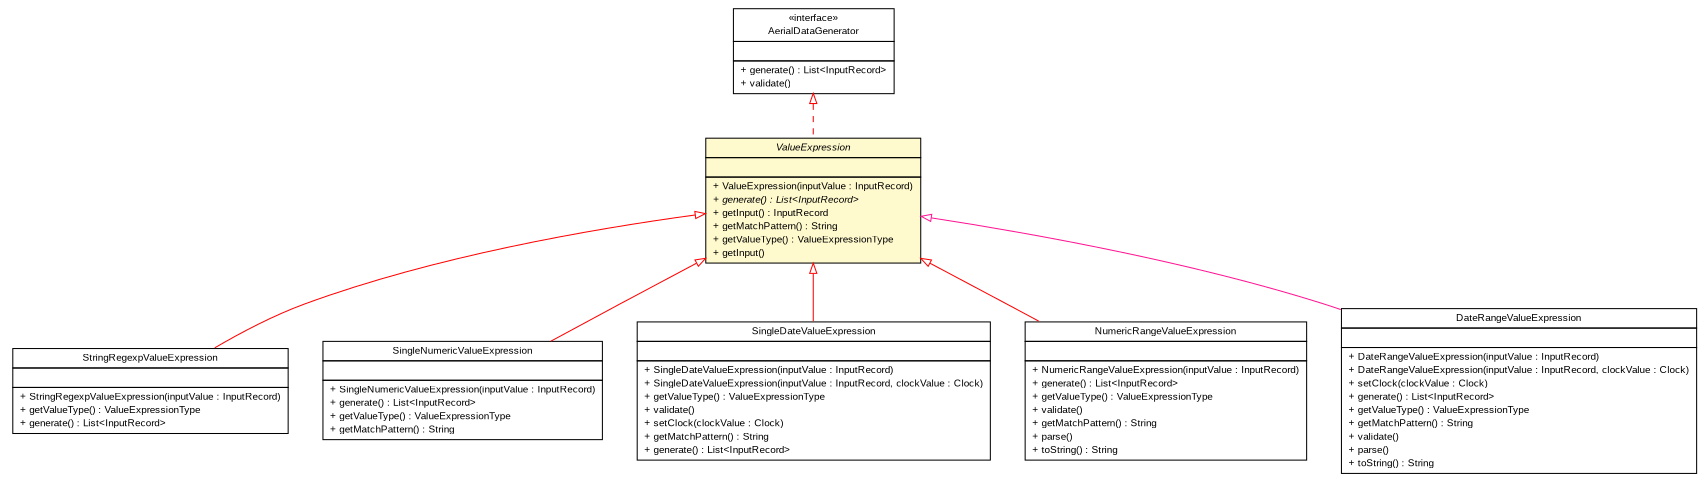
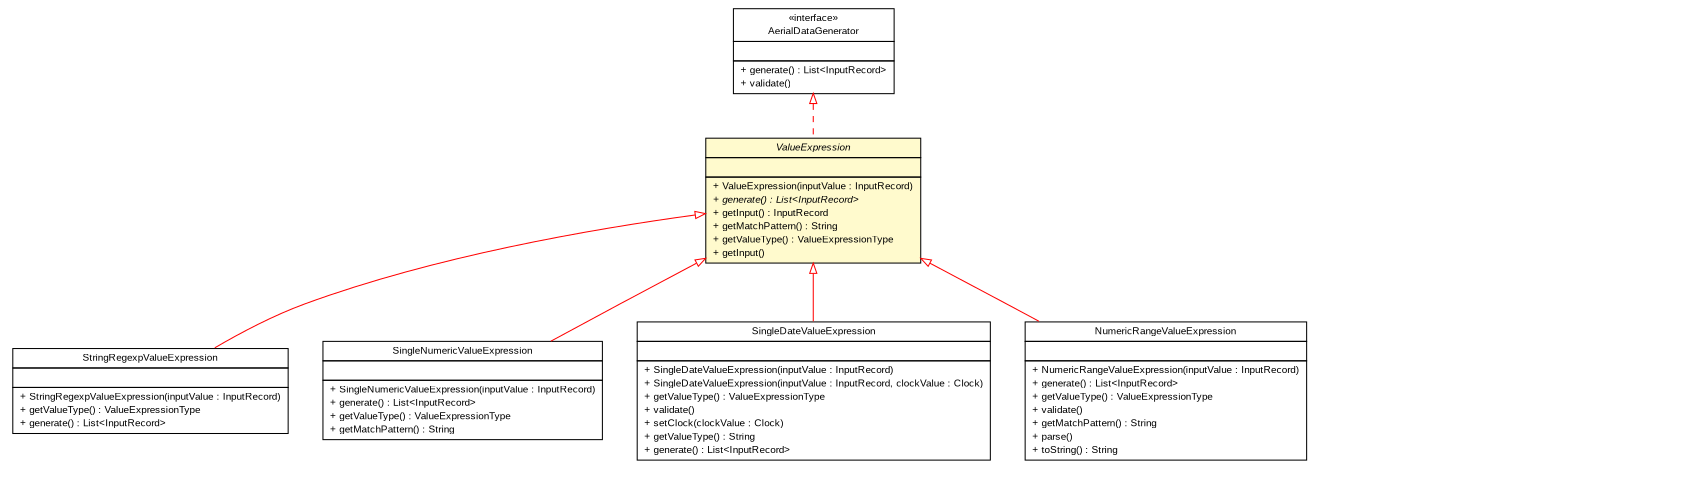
node "DateRangeValueExpression": removed
node "SingleDateValueExpression": text "+ getMatchPattern() : String" -> "+ getValueType() : String"
